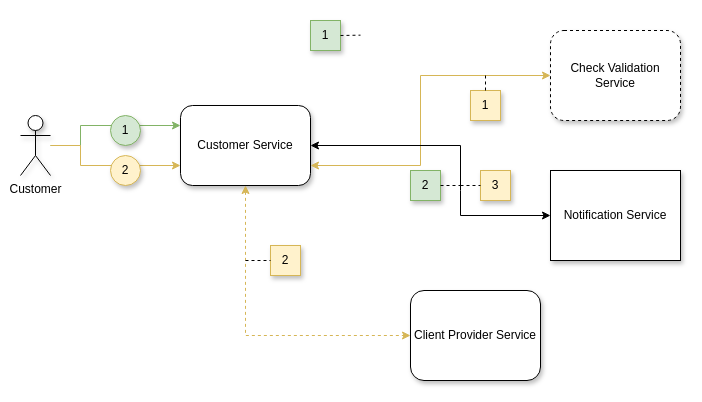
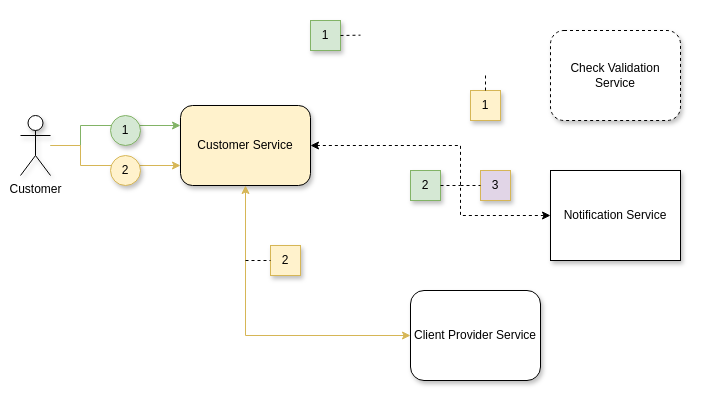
edge "Check Validation Service" -- "Customer Service": removed
node "Customer Service": fillcolor #ffffff -> #fff2cc
edge "Customer Service" -- "Notification Service": style solid -> dashed
node "3": fillcolor #fff2cc -> #e1d5e7
edge "Customer Service" -- "Client Provider Service": style dashed -> solid
